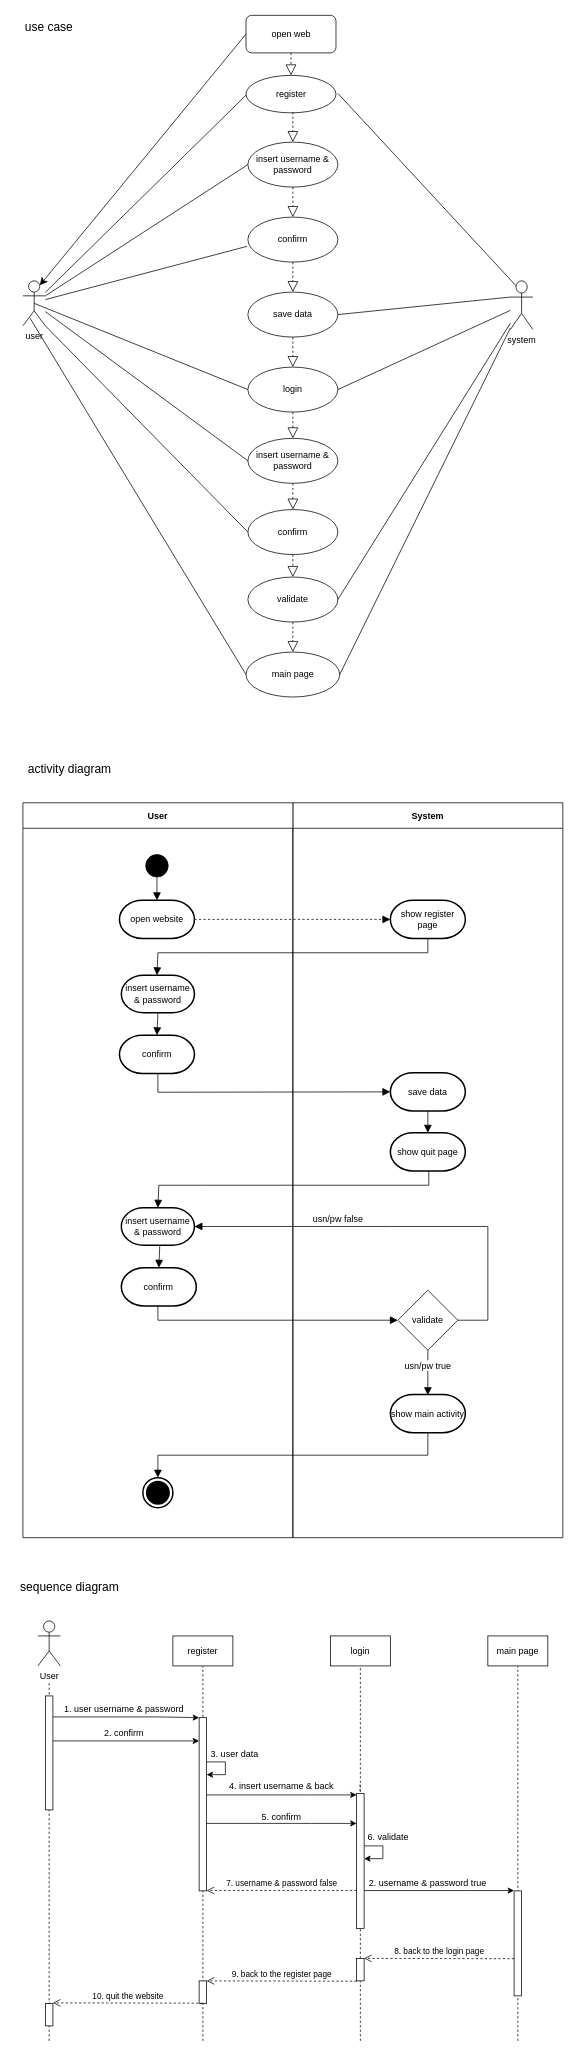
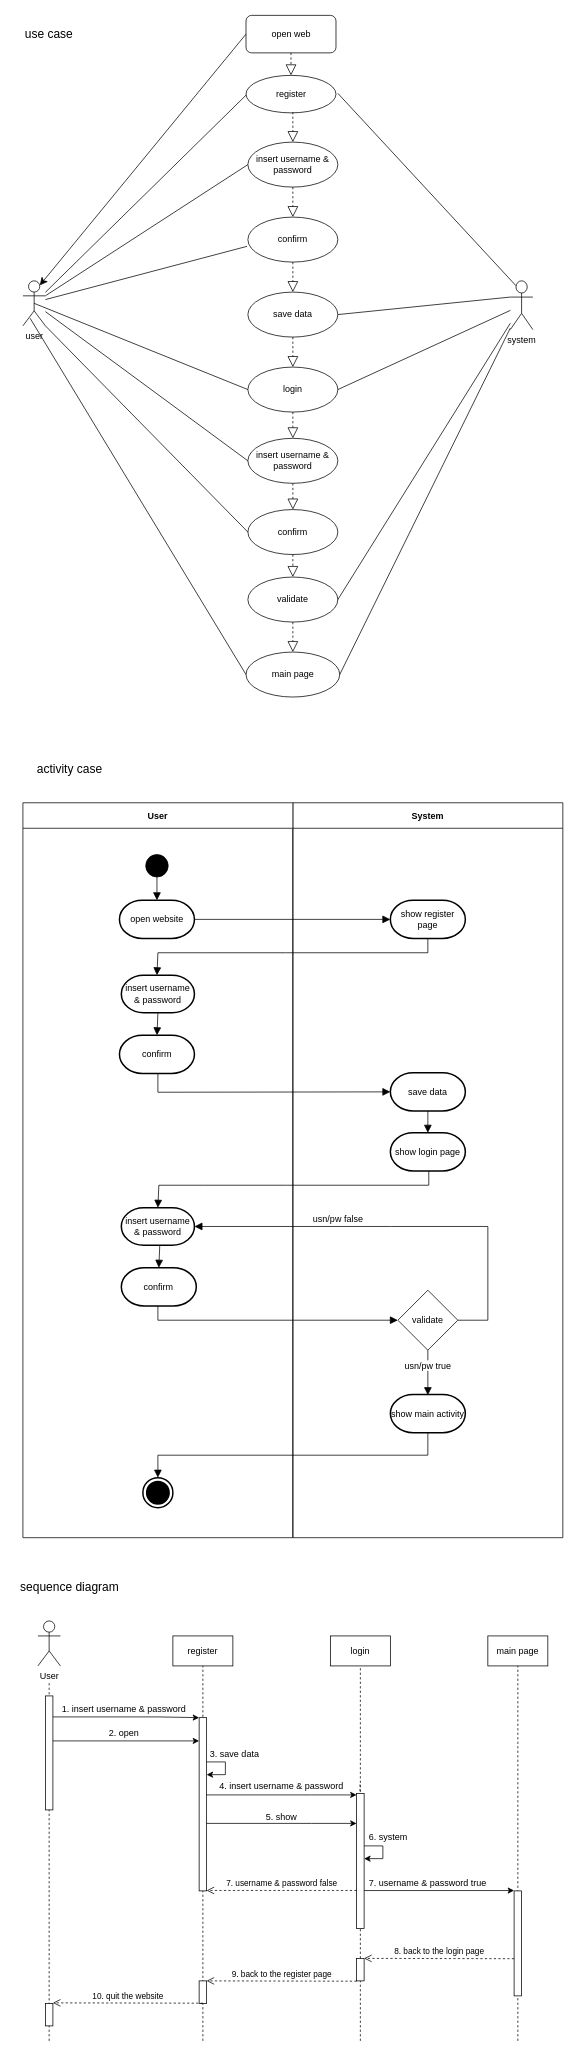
node "use case": moved (49, 27) -> (49, 34)
node "activity diagram": label "activity diagram" -> "activity case"
edge "open website" -> "show register page": style dashed -> solid
node "show quit page": label "show quit page" -> "show login page"
node "1. user username & password": label "1. user username & password" -> "1. insert username & password"
node "2. confirm": label "2. confirm" -> "2. open"
node "3. user data": label "3. user data" -> "3. save data"
node "4. insert username & back": label "4. insert username & back" -> "4. insert username & password"
node "5. confirm": label "5. confirm" -> "5. show"
node "6. validate": label "6. validate" -> "6. system"
node "2. username & password true": label "2. username & password true" -> "7. username & password true"
